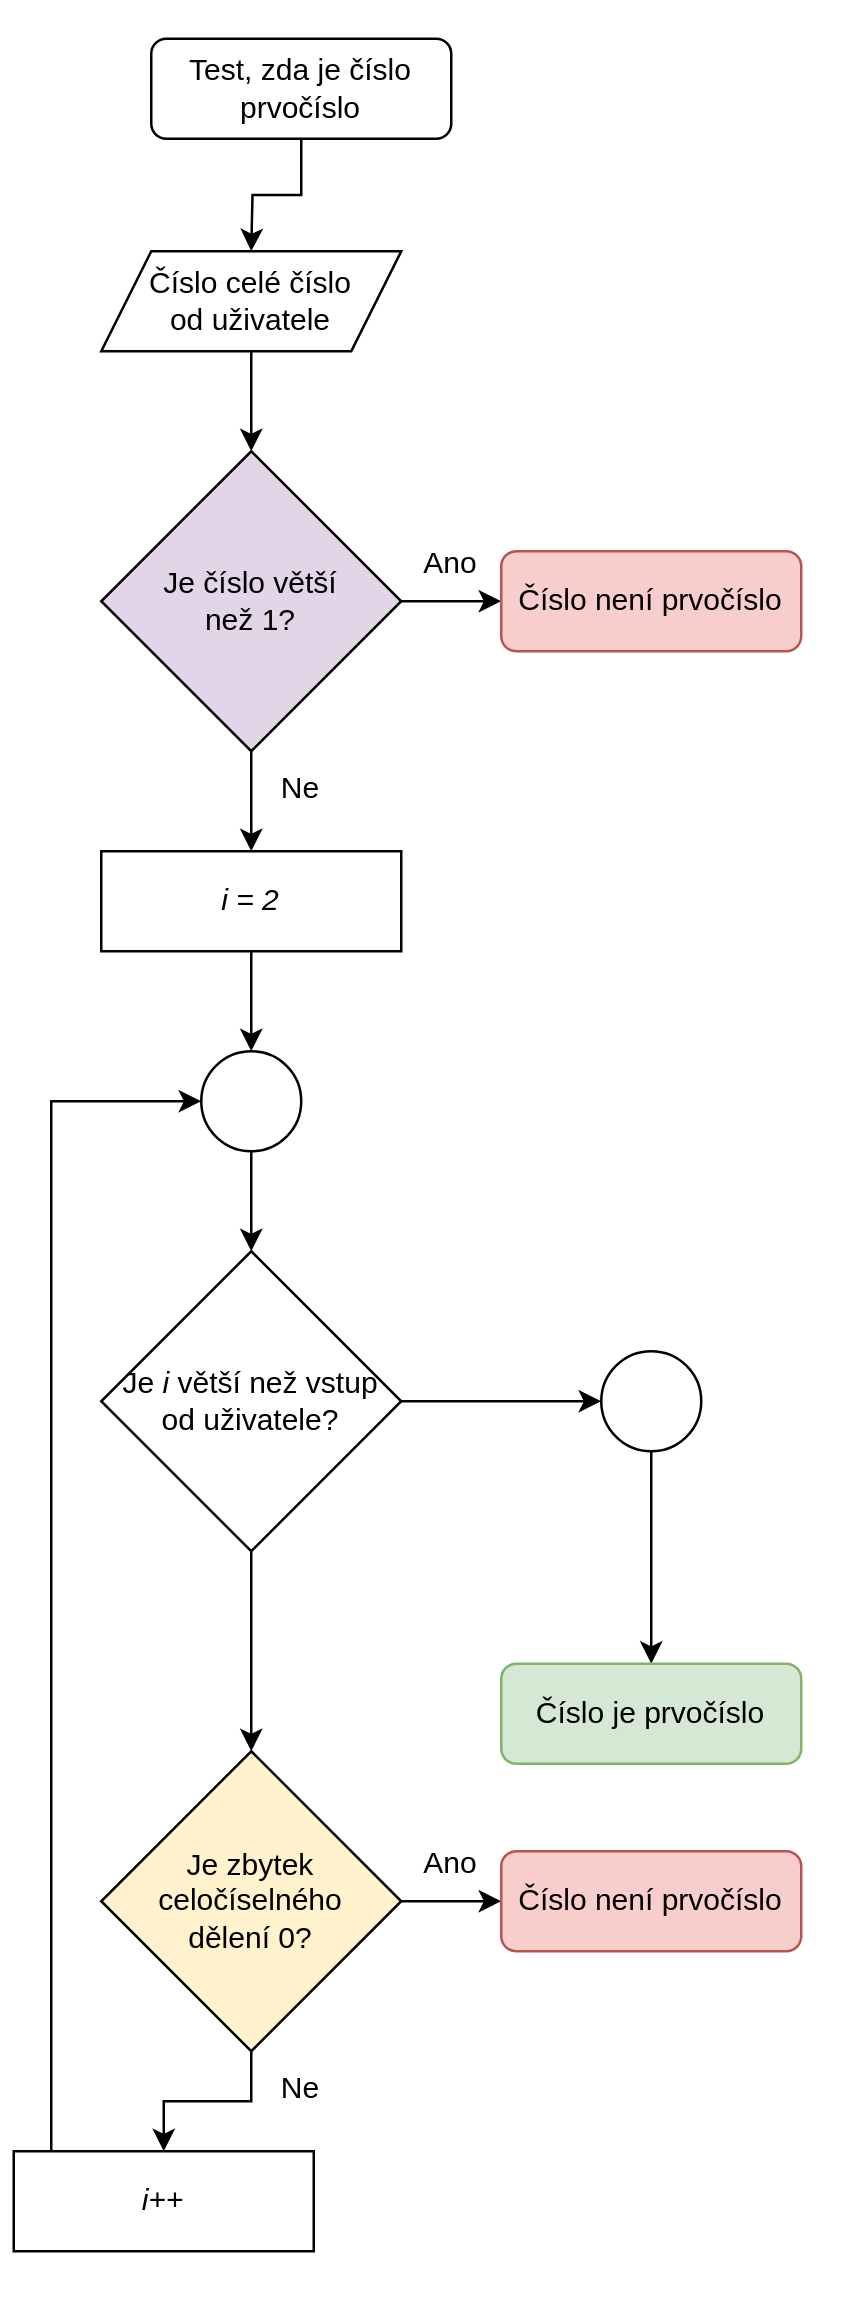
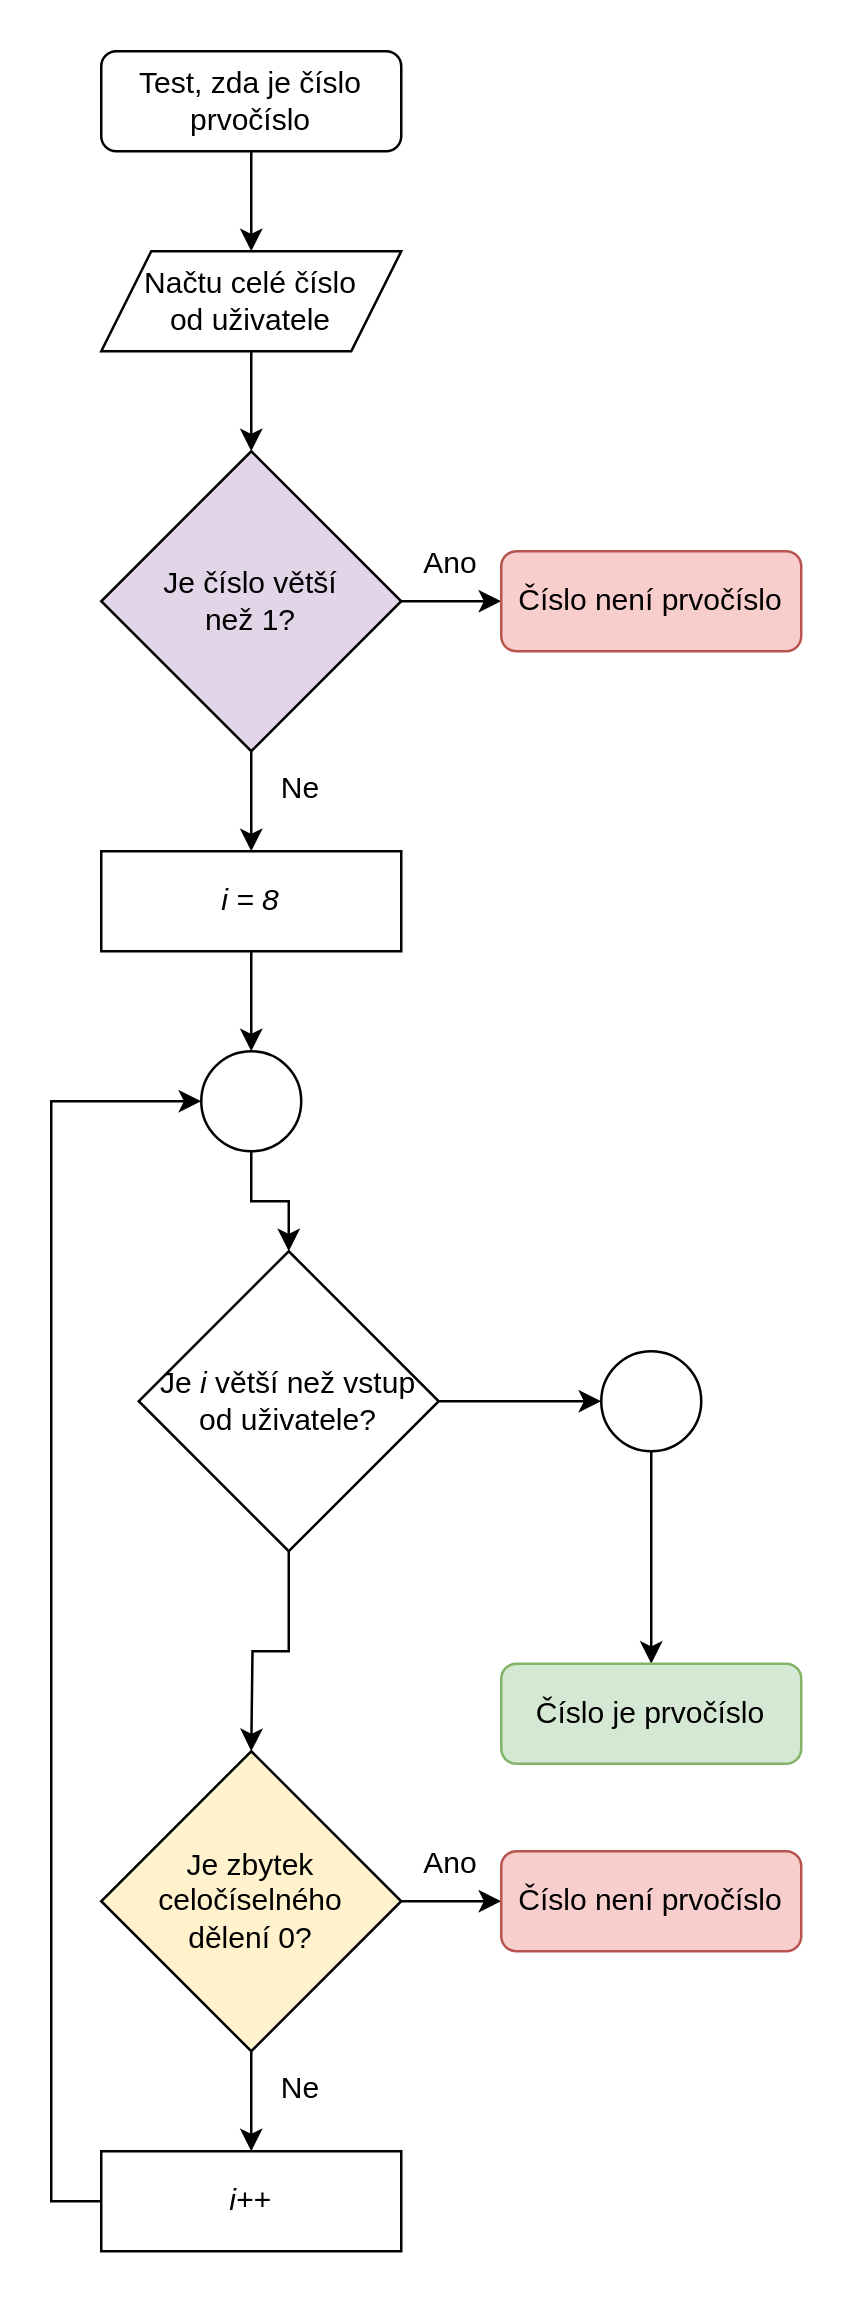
node "Test, zda je číslo prvočíslo": moved (301, 89) -> (251, 101)
node "Číslo celé číslo od uživatele": label "Číslo celé číslo od uživatele" -> "Načtu celé číslo od uživatele"
node "i = 2": label "i = 2" -> "i = 8"
node "Je i větší než vstup od uživatele?": moved (251, 1401) -> (289, 1401)
node "i++": moved (164, 2201) -> (251, 2201)
